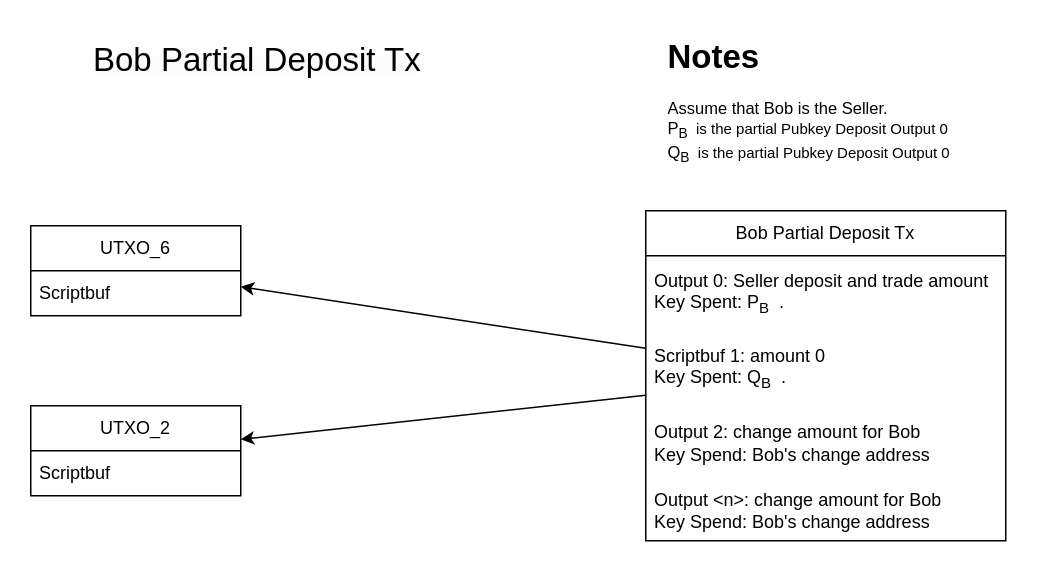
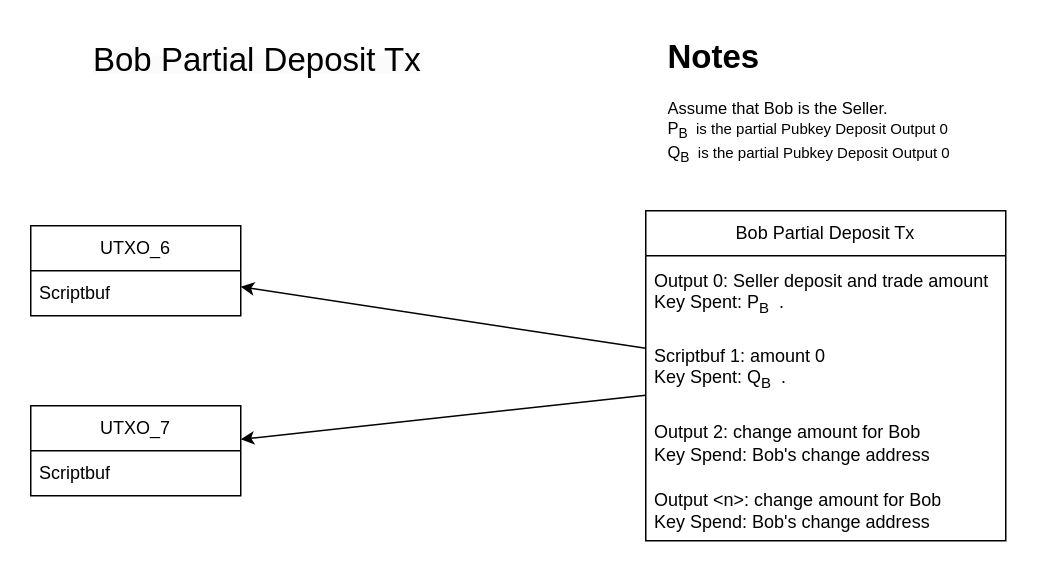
node "UTXO_2": label "UTXO_2" -> "UTXO_7"
